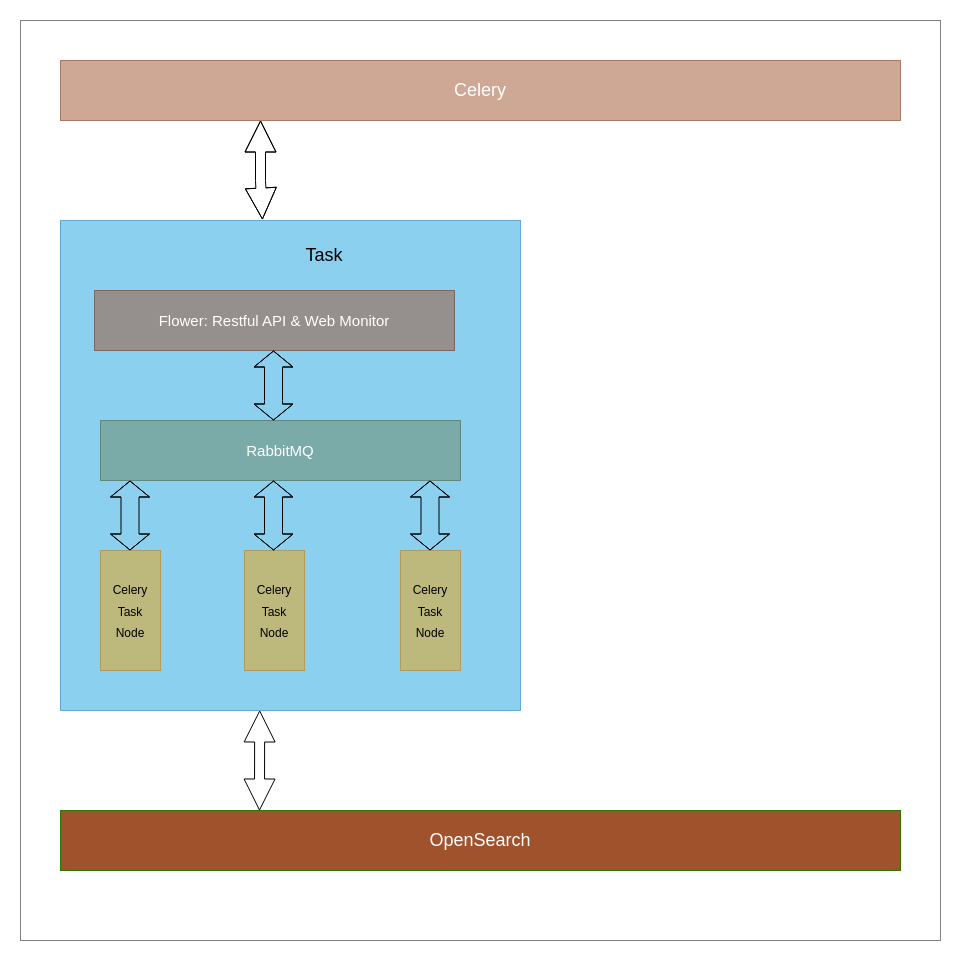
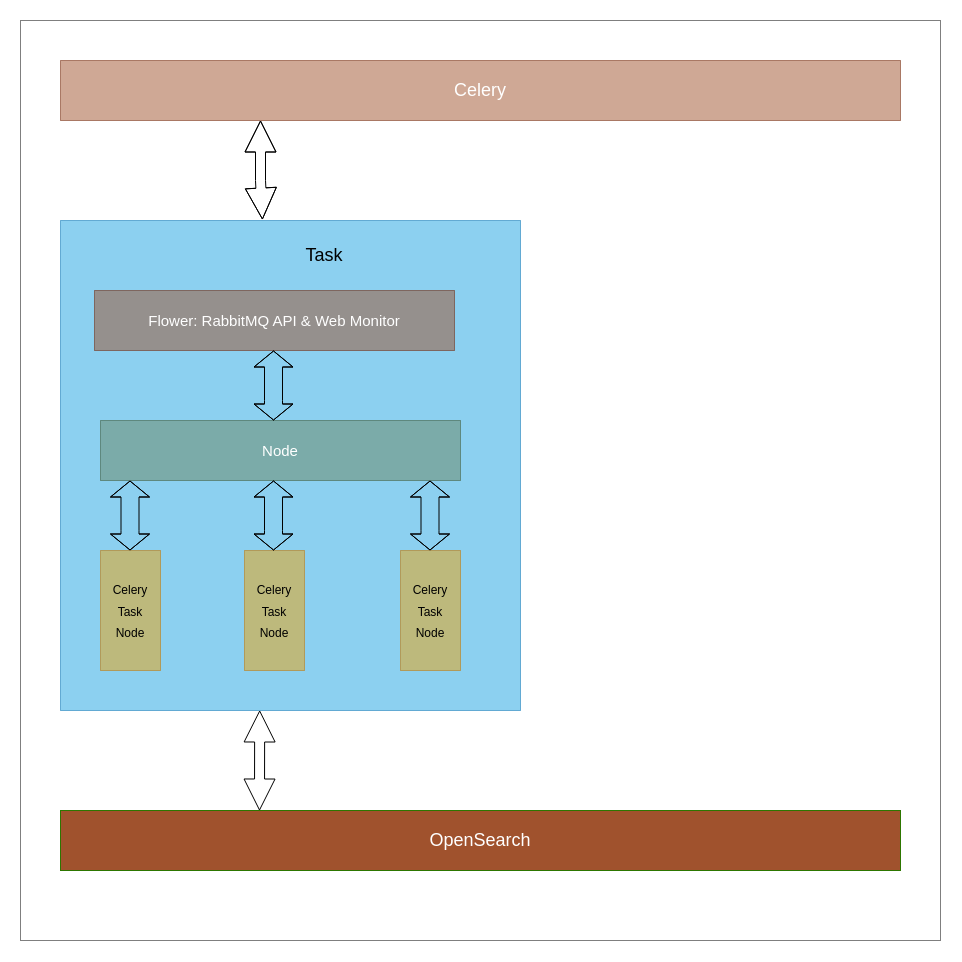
node "Flower: Restful API & Web Monitor": label "Flower: Restful API & Web Monitor" -> "Flower: RabbitMQ API & Web Monitor"
node "RabbitMQ": label "RabbitMQ" -> "Node"
